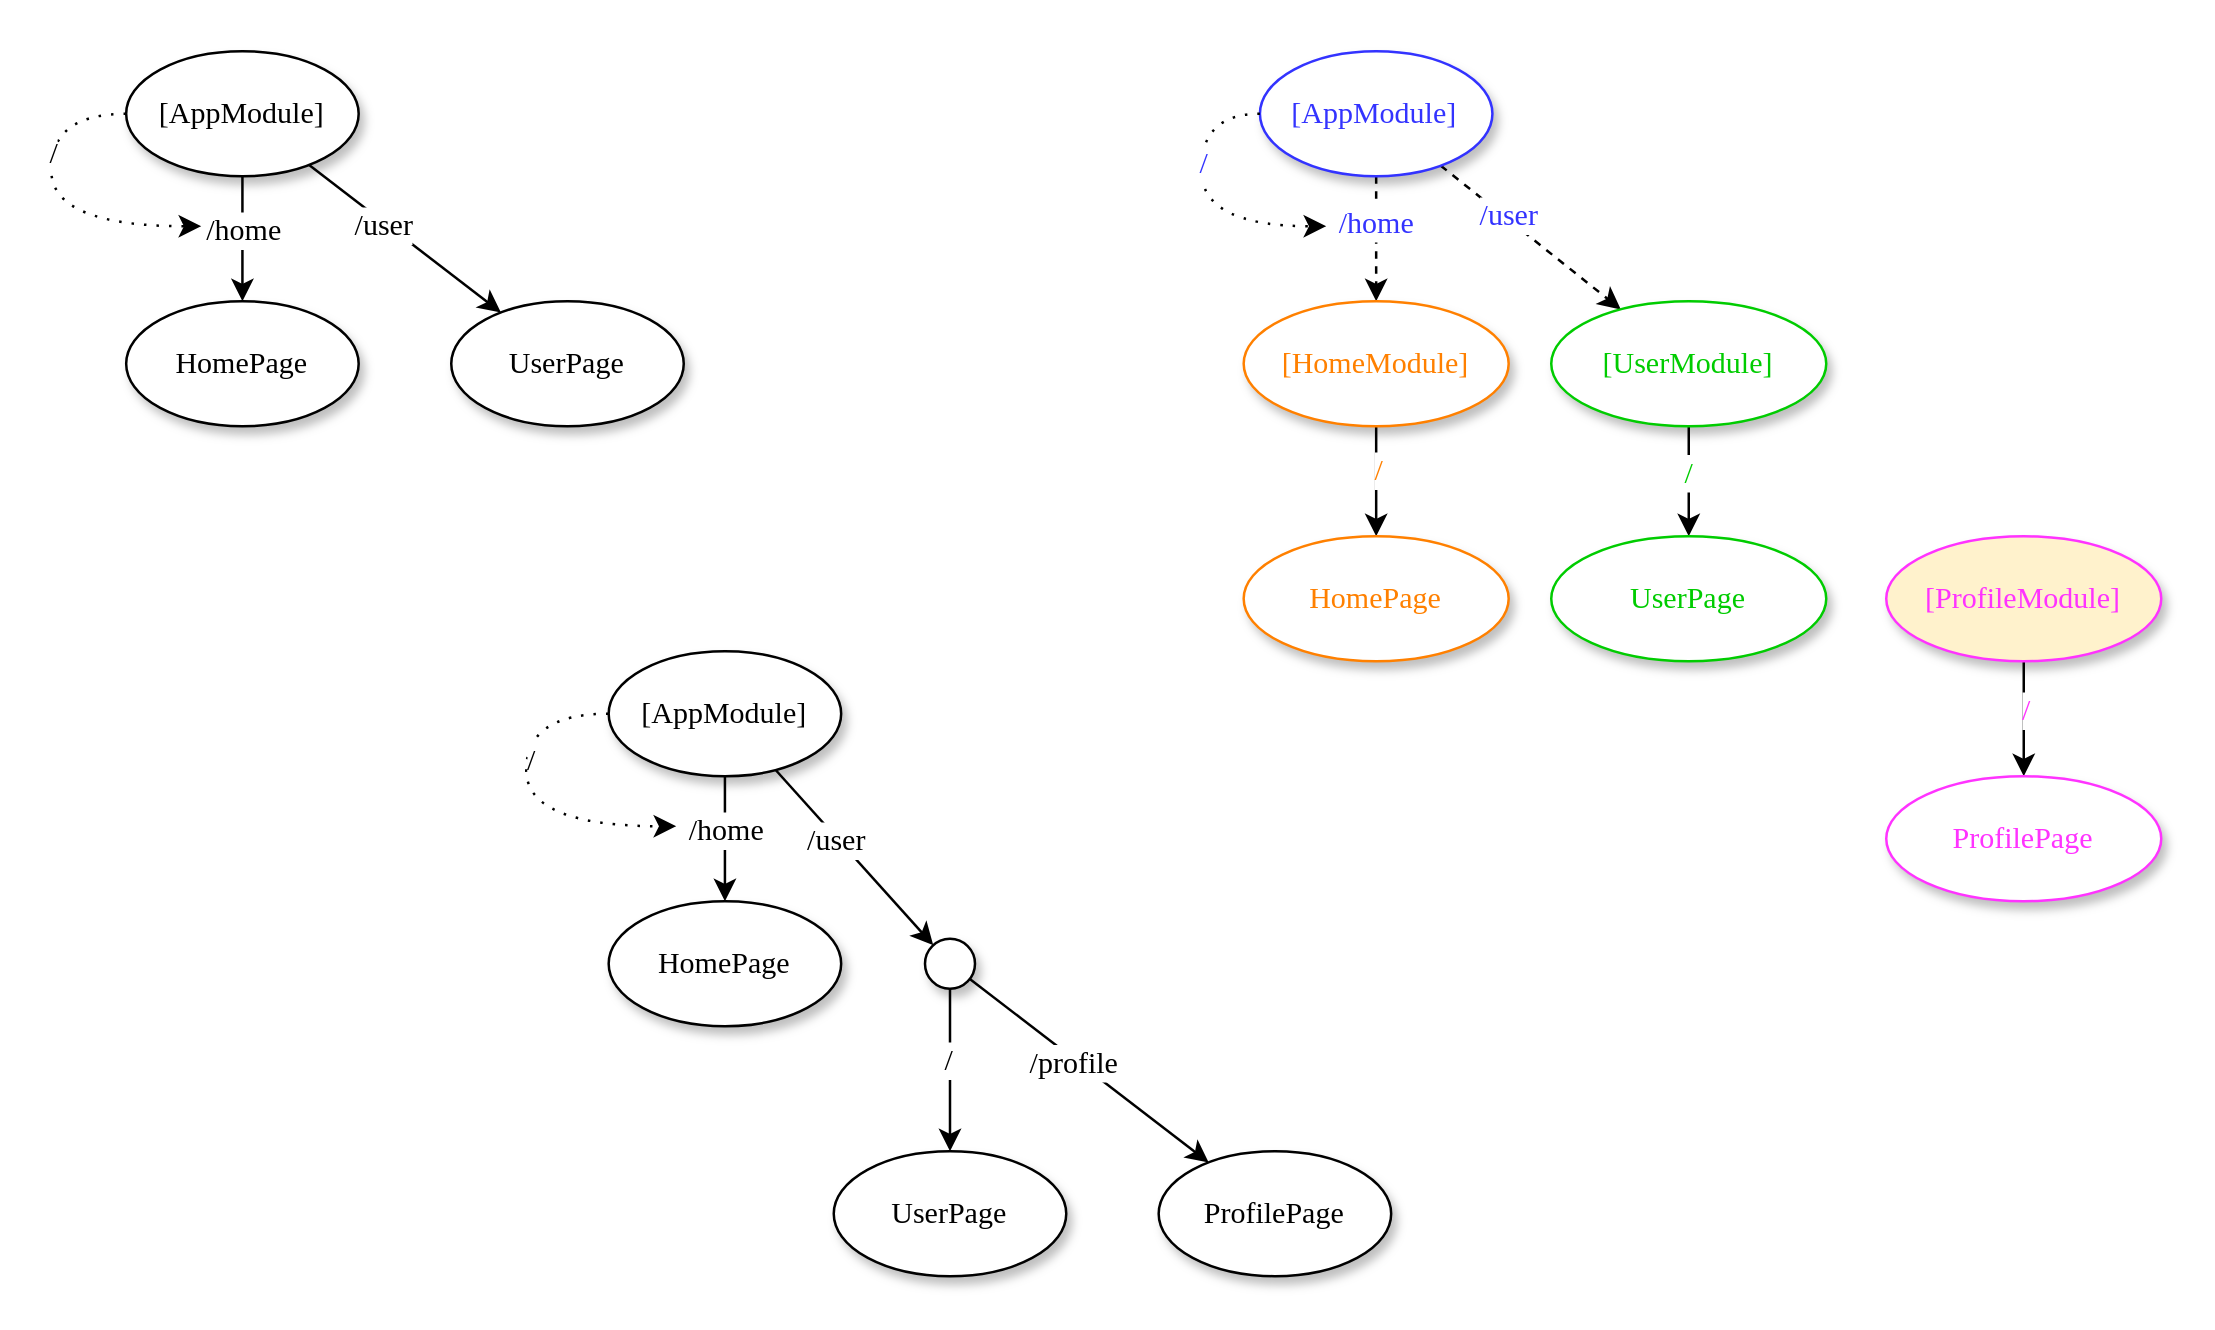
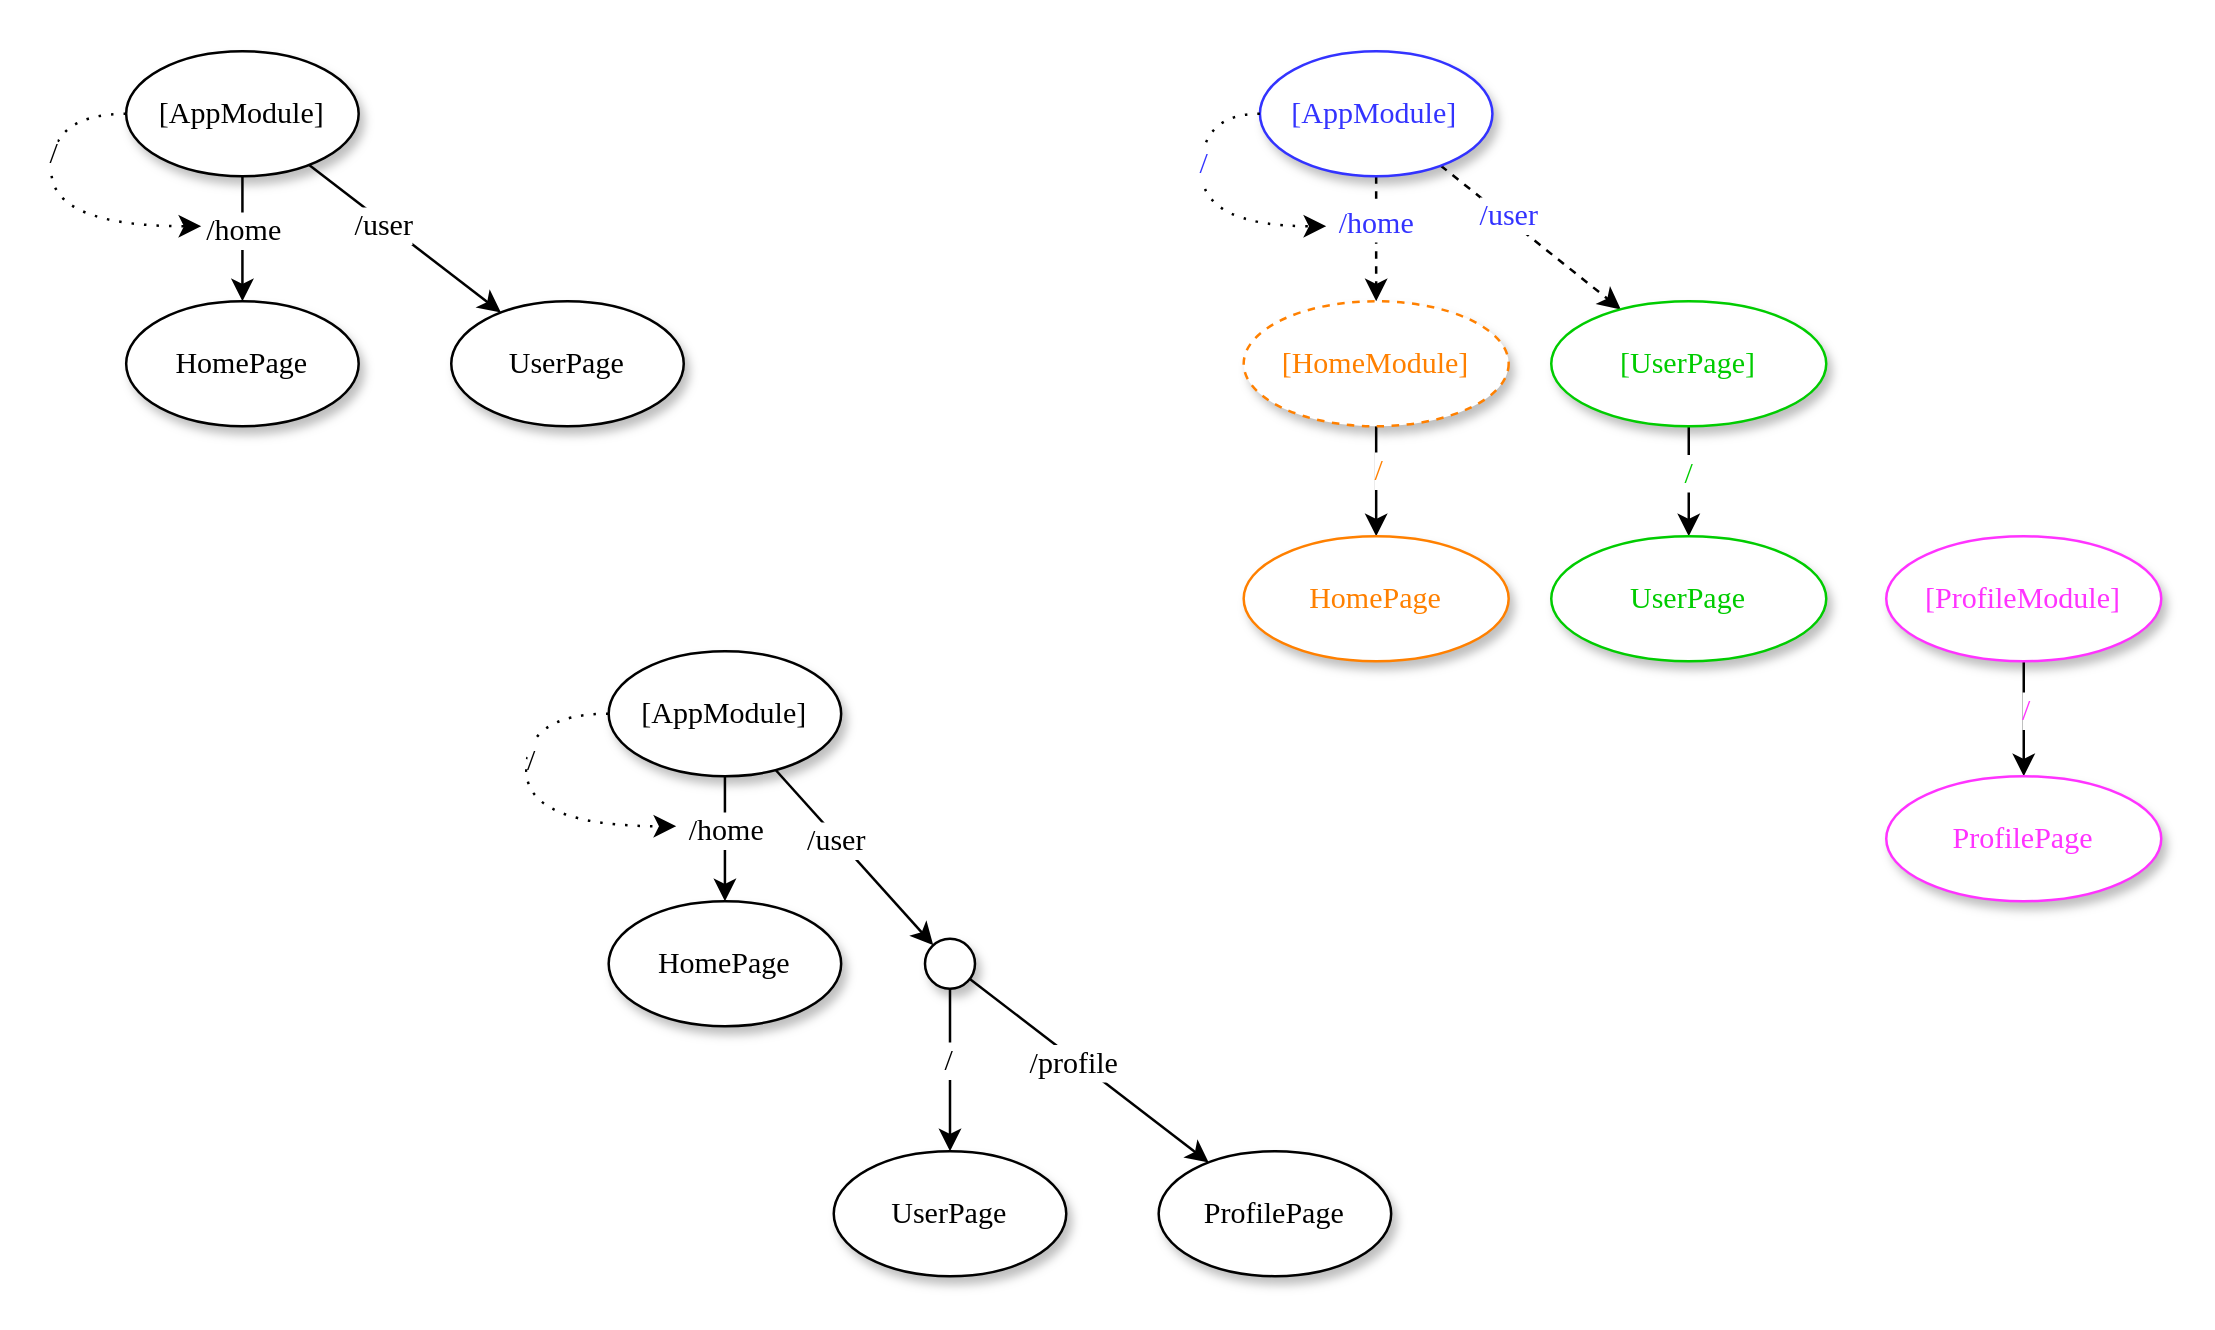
node "[HomeModule]": style solid -> dashed
node "[UserModule]": label "[UserModule]" -> "[UserPage]"
node "[ProfileModule]": fillcolor #fff2cc -> #ffffff
